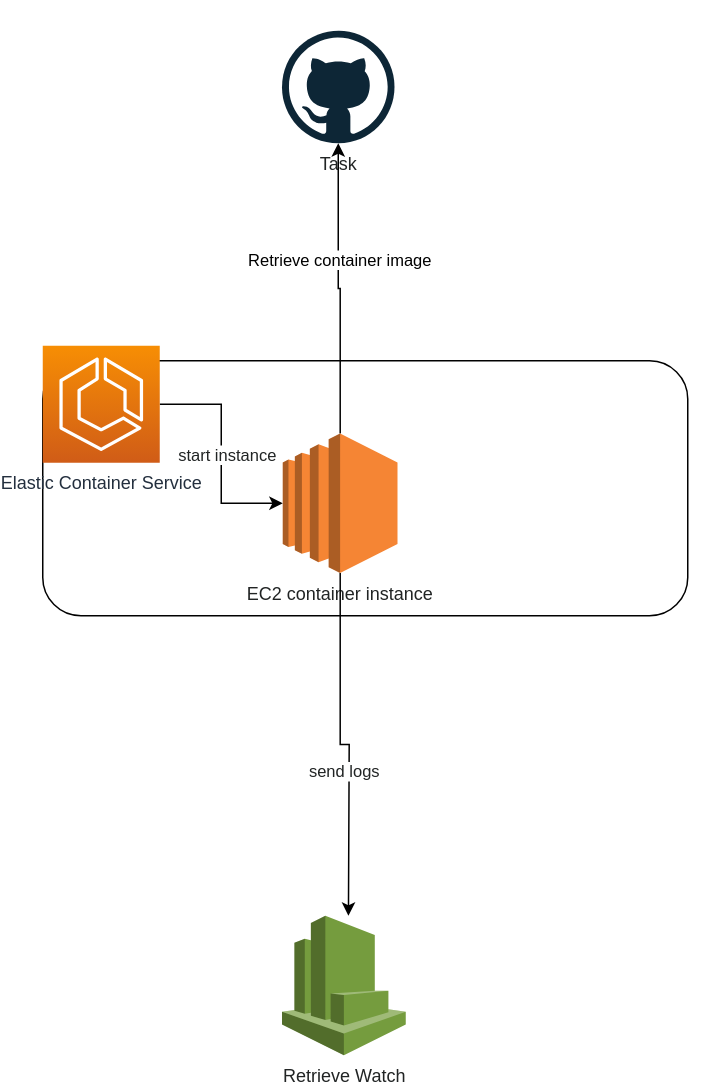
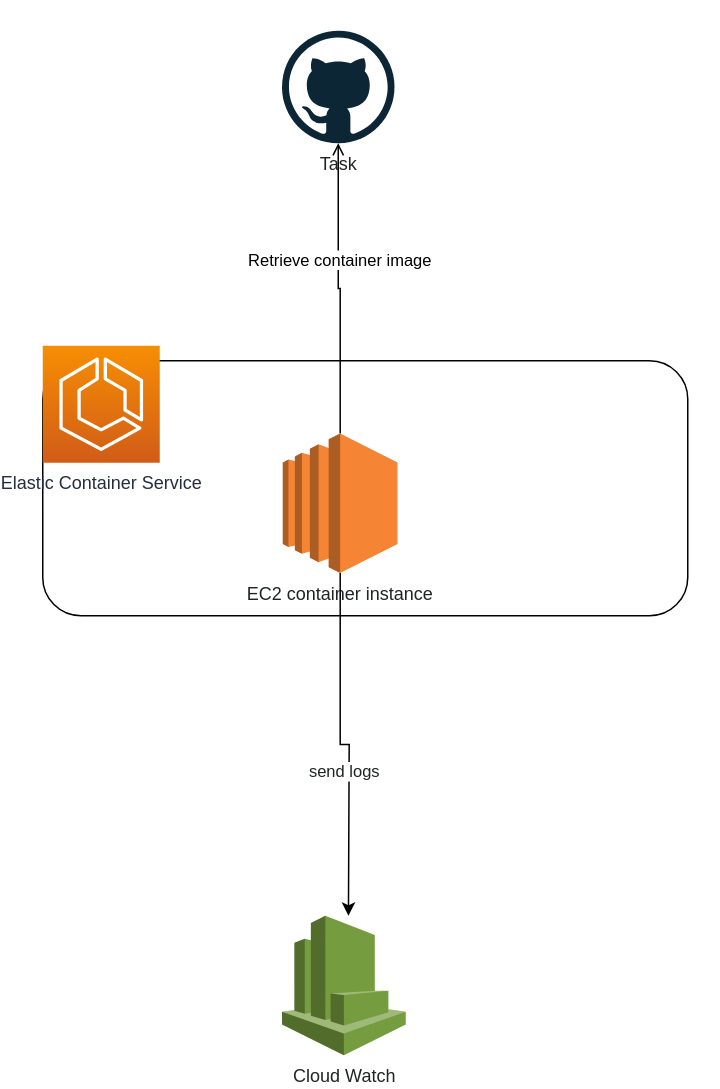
edge "EC2 container instance" -> "Task": arrowhead classic -> open
edge "Elastic Container Service" -> "EC2 container instance": removed, label "start instance"
node "Retrieve Watch": label "Retrieve Watch" -> "Cloud Watch"
